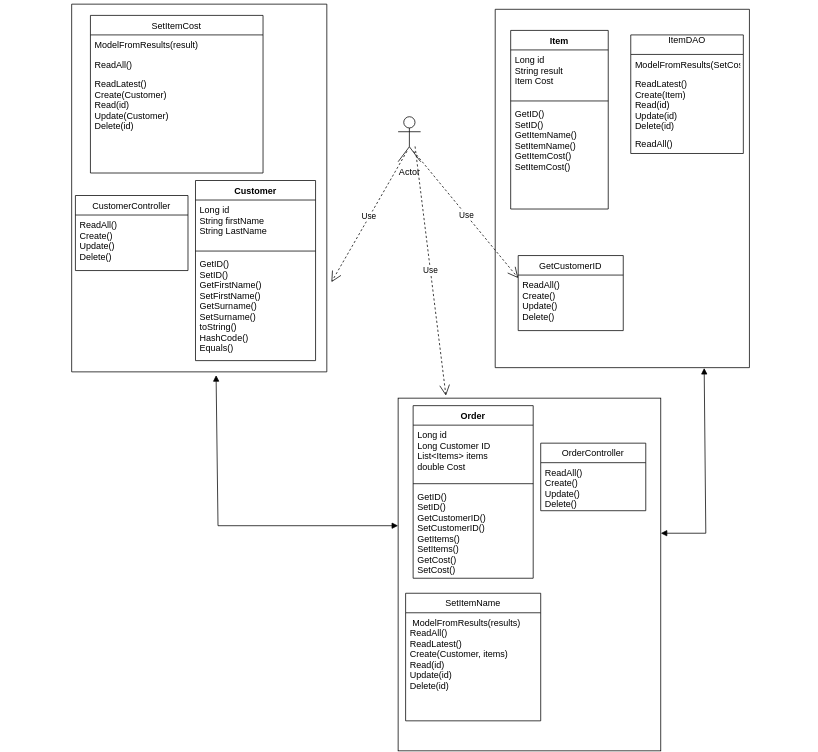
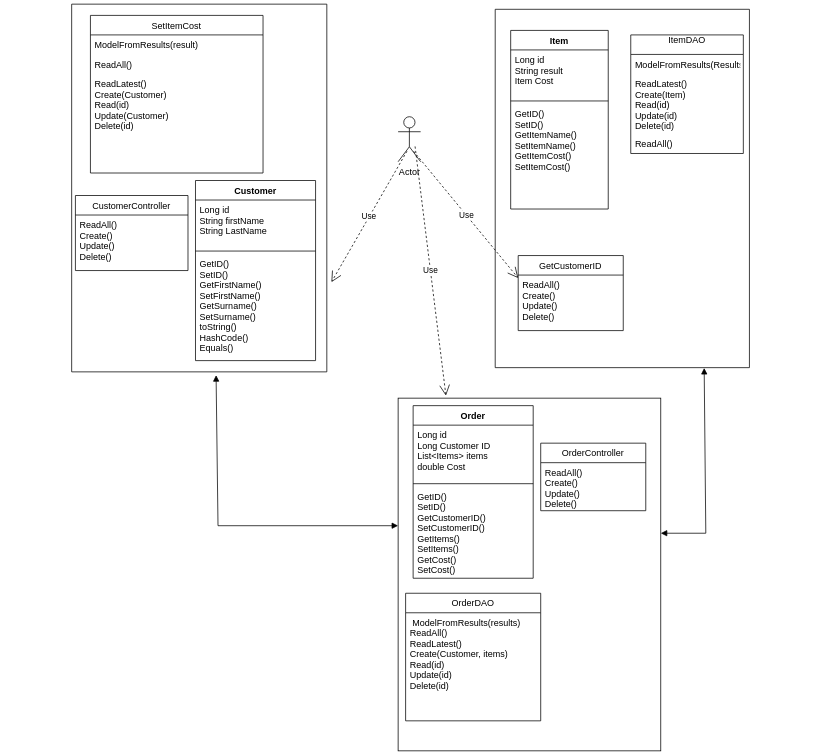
node "ModelFromResults(SetCost)": label "ModelFromResults(SetCost)" -> "ModelFromResults(Results)"
node "SetItemName": label "SetItemName" -> "OrderDAO"
